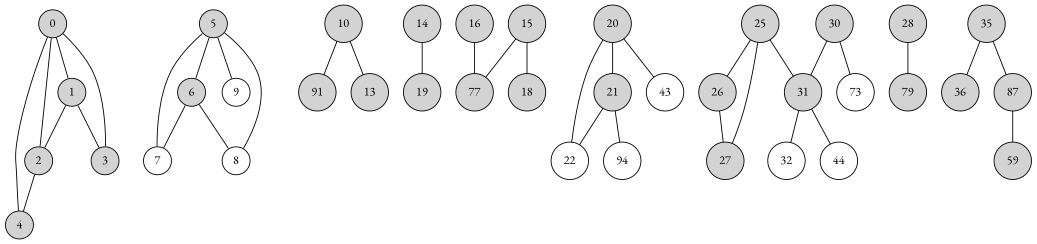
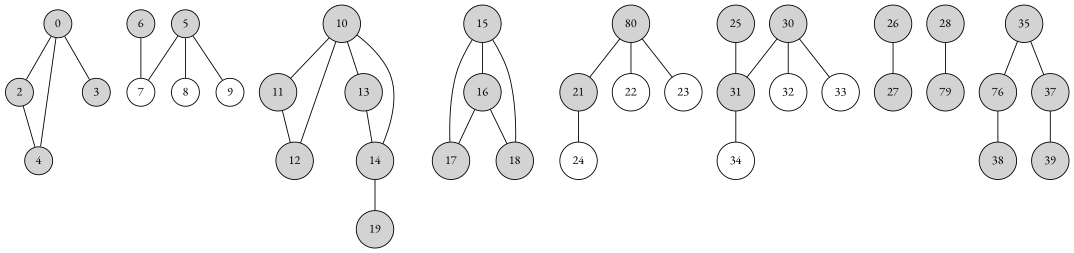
node "20": label "20" -> "80"
edge "5" -- "6": removed
edge "15" -- "16": added
edge "25" -- "26": removed
edge "10" -- "14": added
node "1": removed
node "91": label "91" -> "11"
node "77": label "77" -> "17"
node "43": label "43" -> "23"
node "73": label "73" -> "33"
node "36": label "36" -> "76"
node "87": label "87" -> "37"
edge "25" -- "27": removed
edge "31" -- "32": now "30" -- "32"
edge "6" -- "8": removed
edge "13" -- "14": added
edge "16" -- "18": added
edge "21" -- "22": removed
node "12": added
node "94": label "94" -> "24"
node "44": label "44" -> "34"
node "38": added
node "59": label "59" -> "39"
